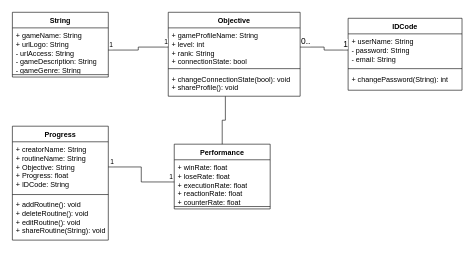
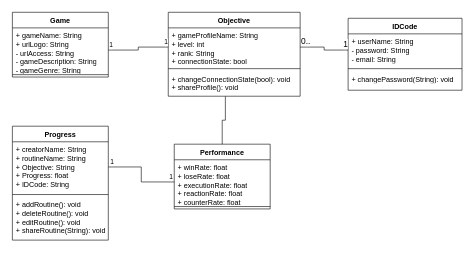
node "String": label "String" -> "Game"
node "+ changePassword(String): int": label "+ changePassword(String): int" -> "+ changePassword(String): void"
